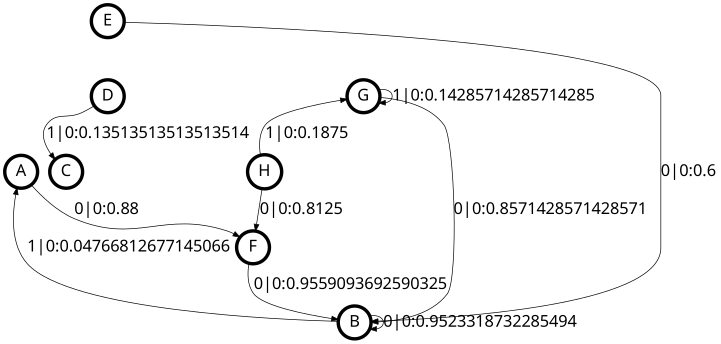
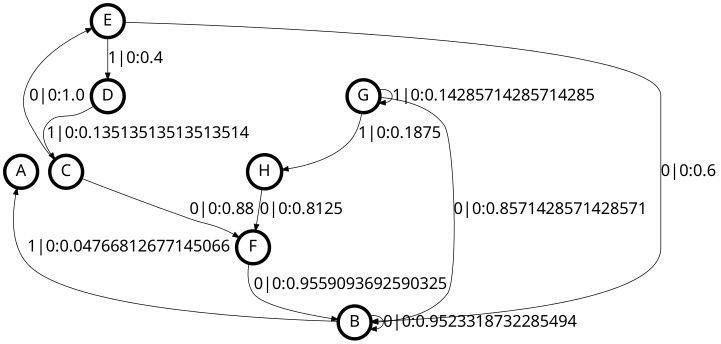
edge "E" -> "D": added, label "1|0:0.4"
edge "C" -> "E": added, label "0|0:1.0"
edge "H" -> "G": reversed
edge "A" -> "F": now "C" -> "F"
